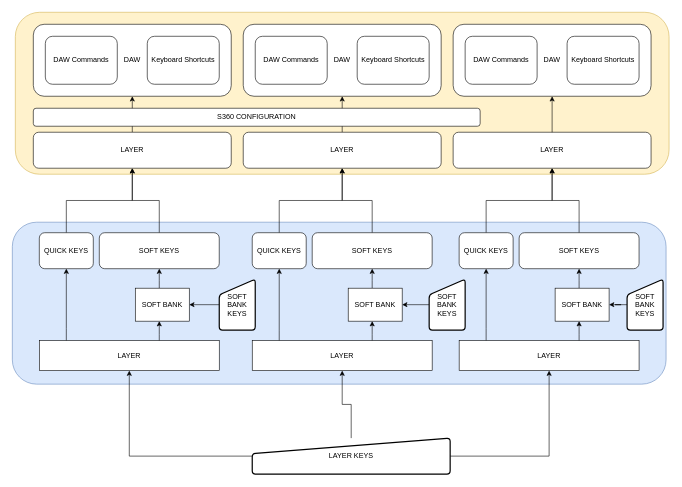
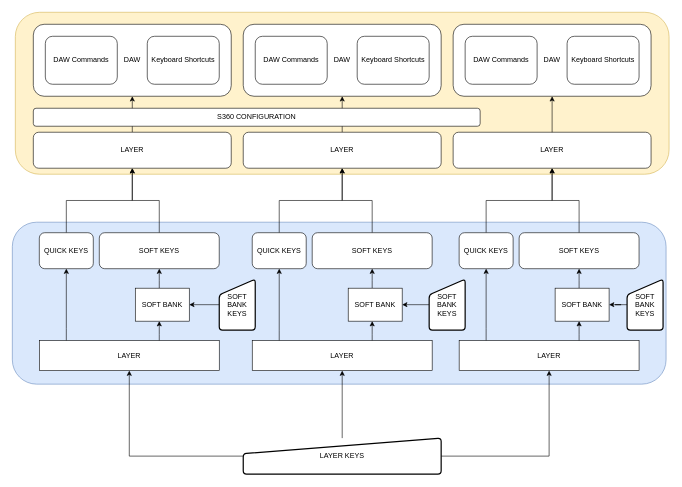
node "LAYER KEYS": moved (351, 456) -> (342, 456)
